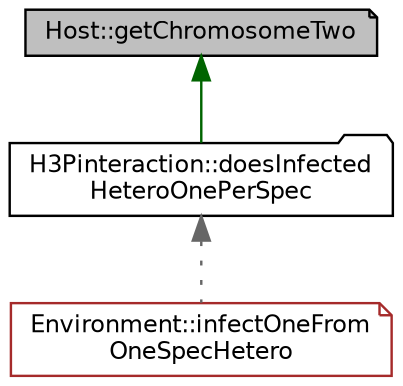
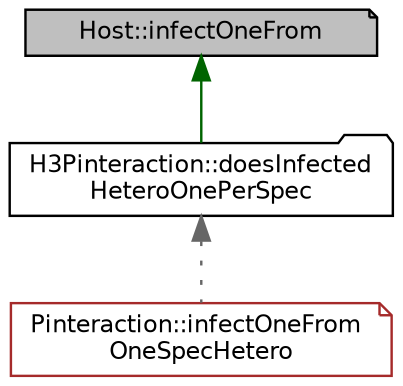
node "Host::getChromosomeTwo": label "Host::getChromosomeTwo" -> "Host::infectOneFrom"
node "Environment::infectOneFrom OneSpecHetero": label "Environment::infectOneFrom OneSpecHetero" -> "Pinteraction::infectOneFrom OneSpecHetero"
